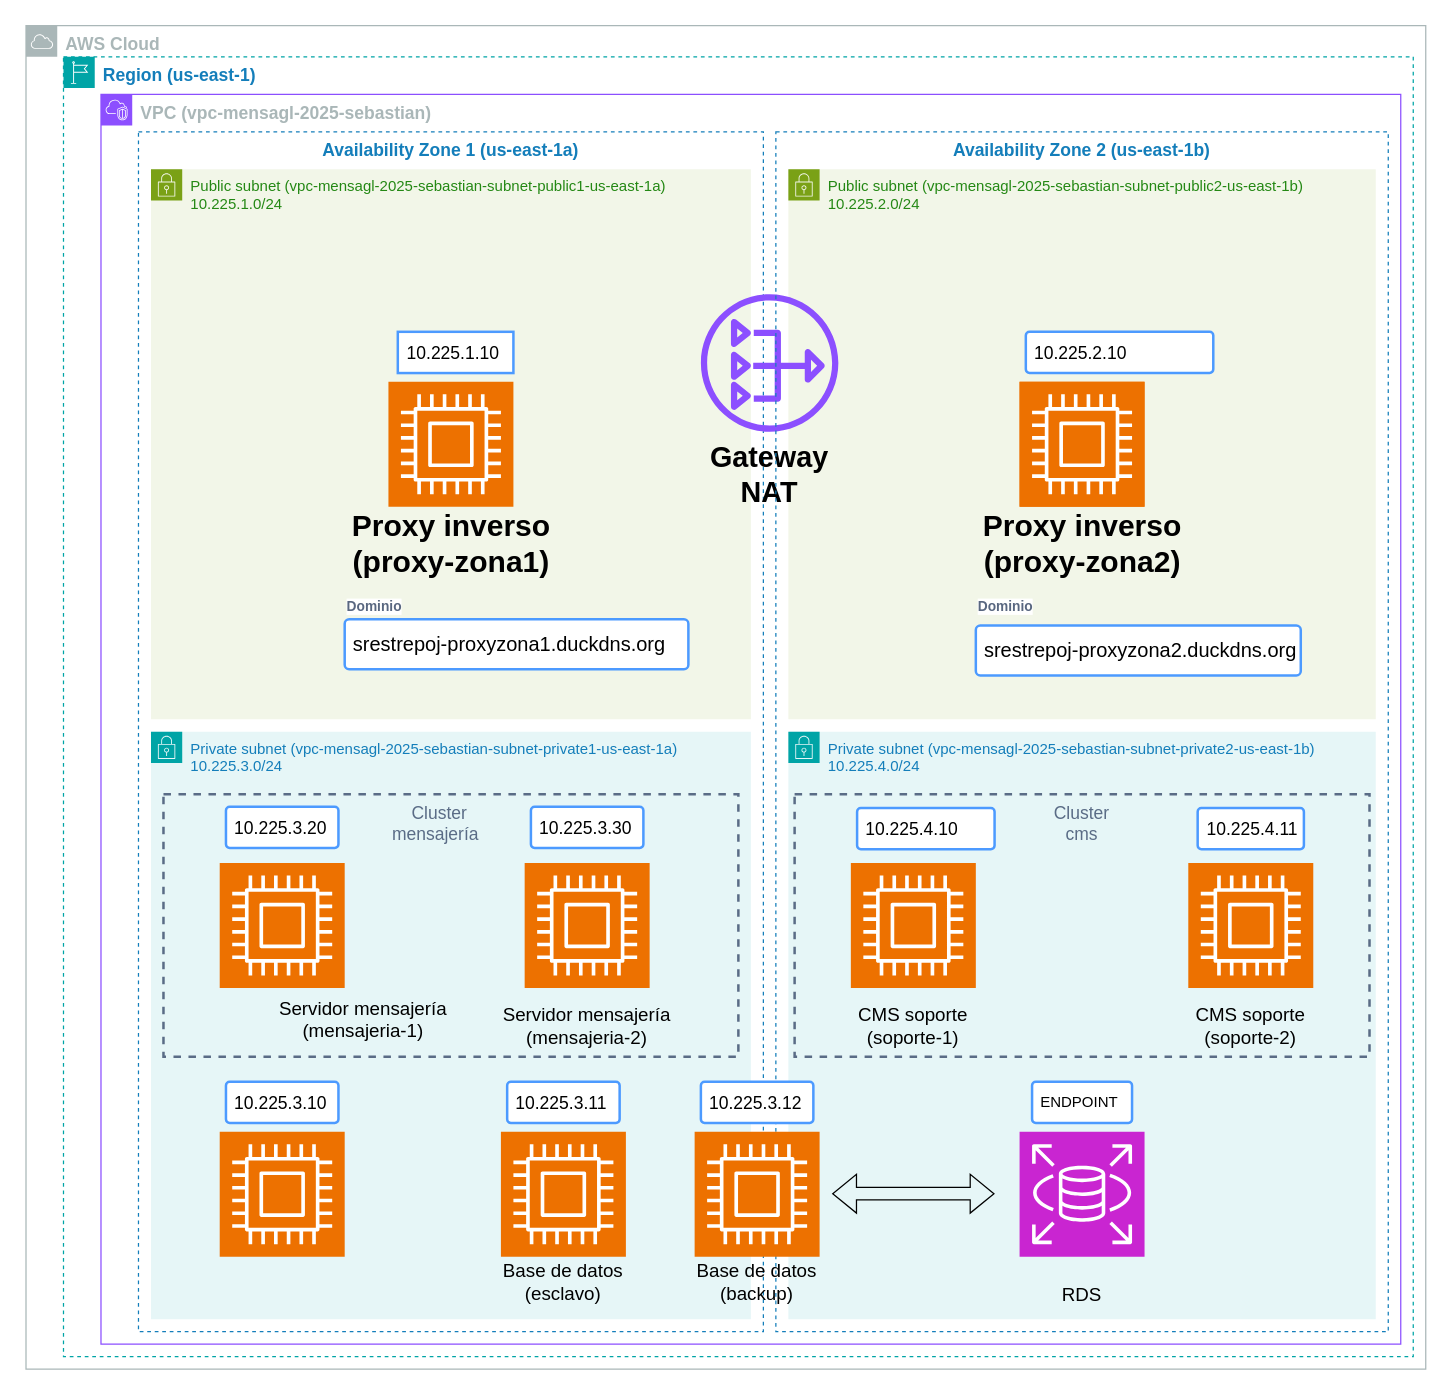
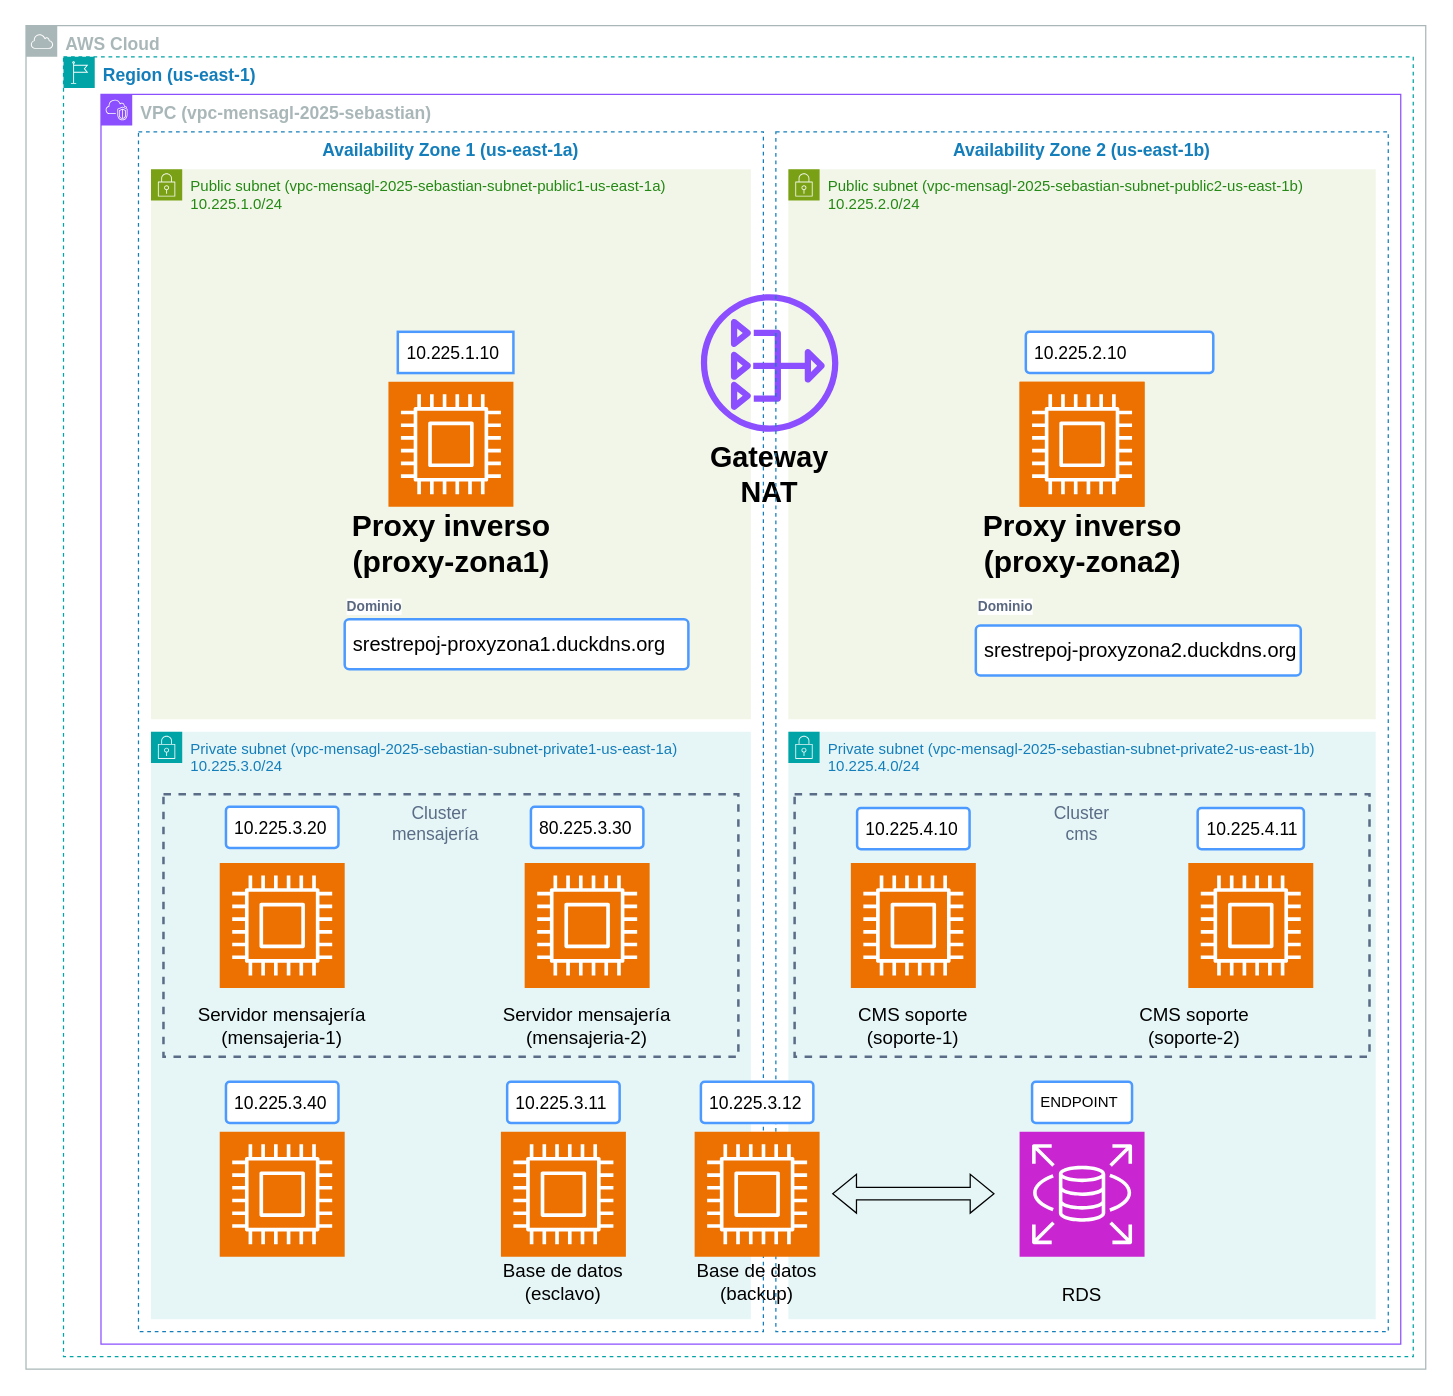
node "10.225.3.30": label "10.225.3.30" -> "80.225.3.30"
node "10.225.4.10": size 138x41 -> 113x41
node "Servidor mensajería (mensajeria-1)": moved (363, 1019) -> (282, 1026)
node "CMS soporte (soporte-2)": moved (1251, 1026) -> (1194, 1026)
node "10.225.3.10": label "10.225.3.10" -> "10.225.3.40"
